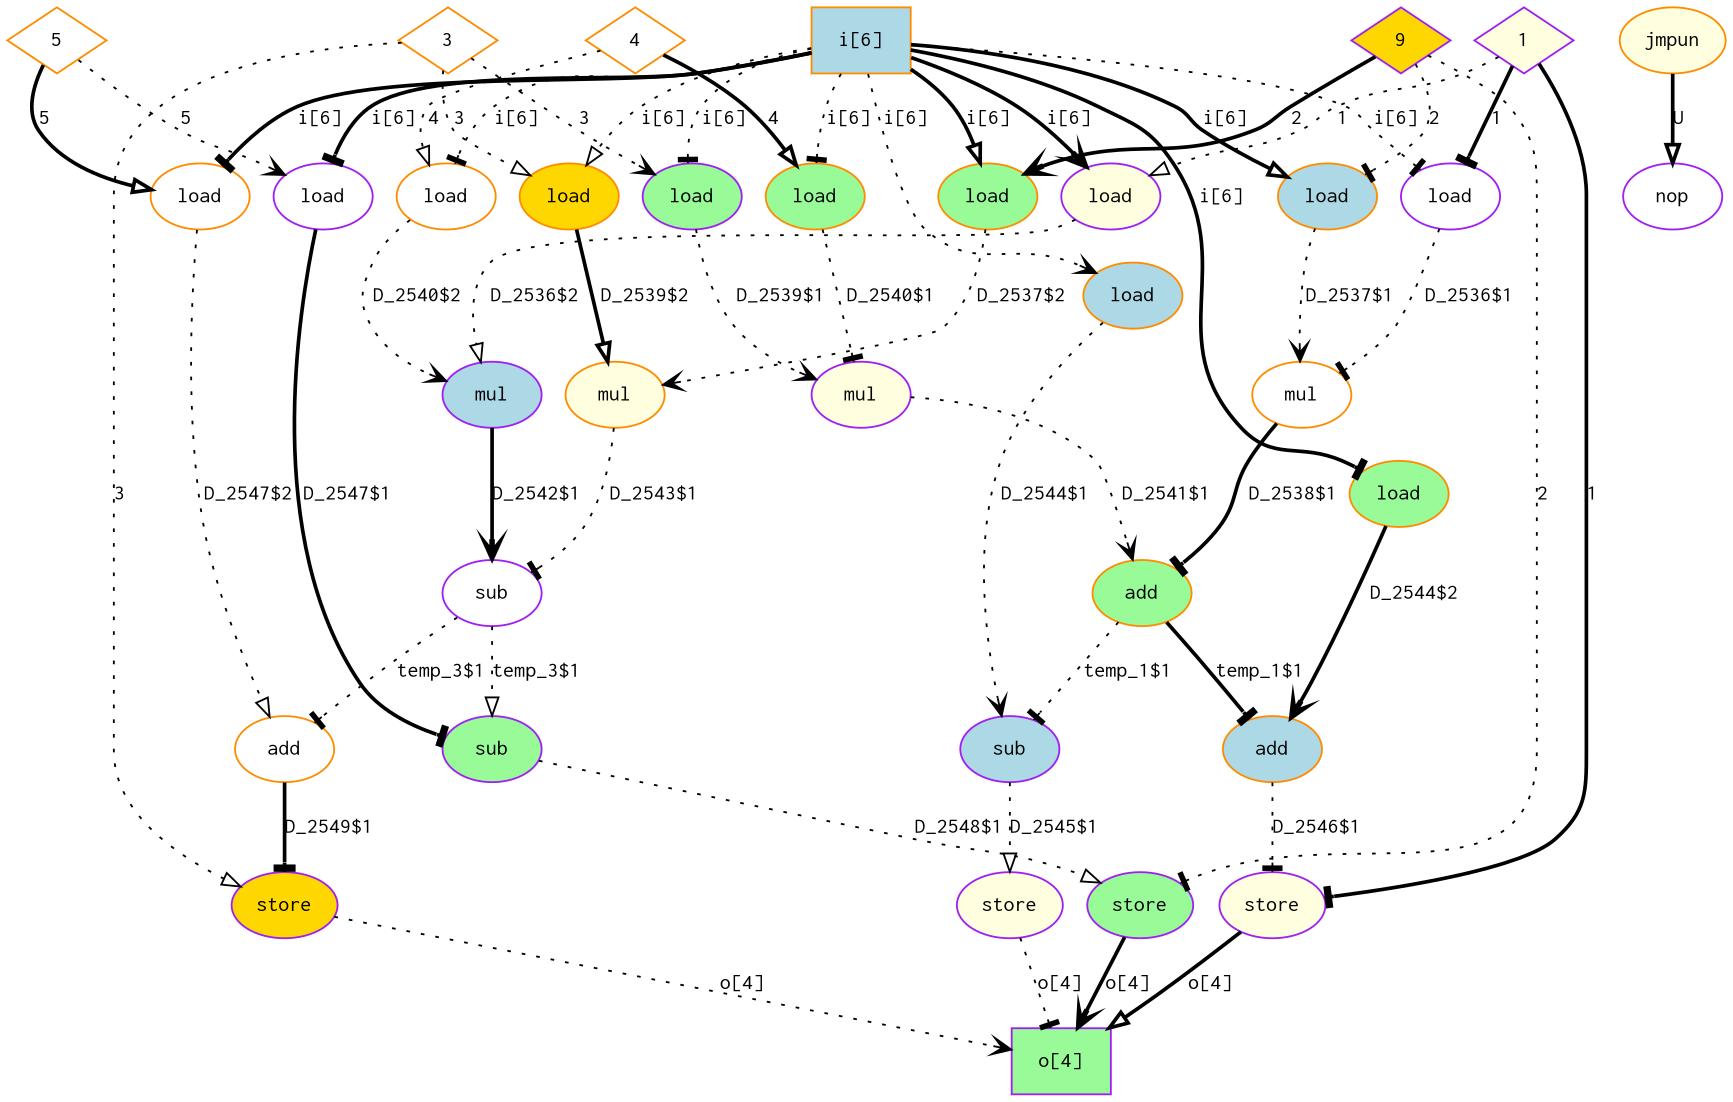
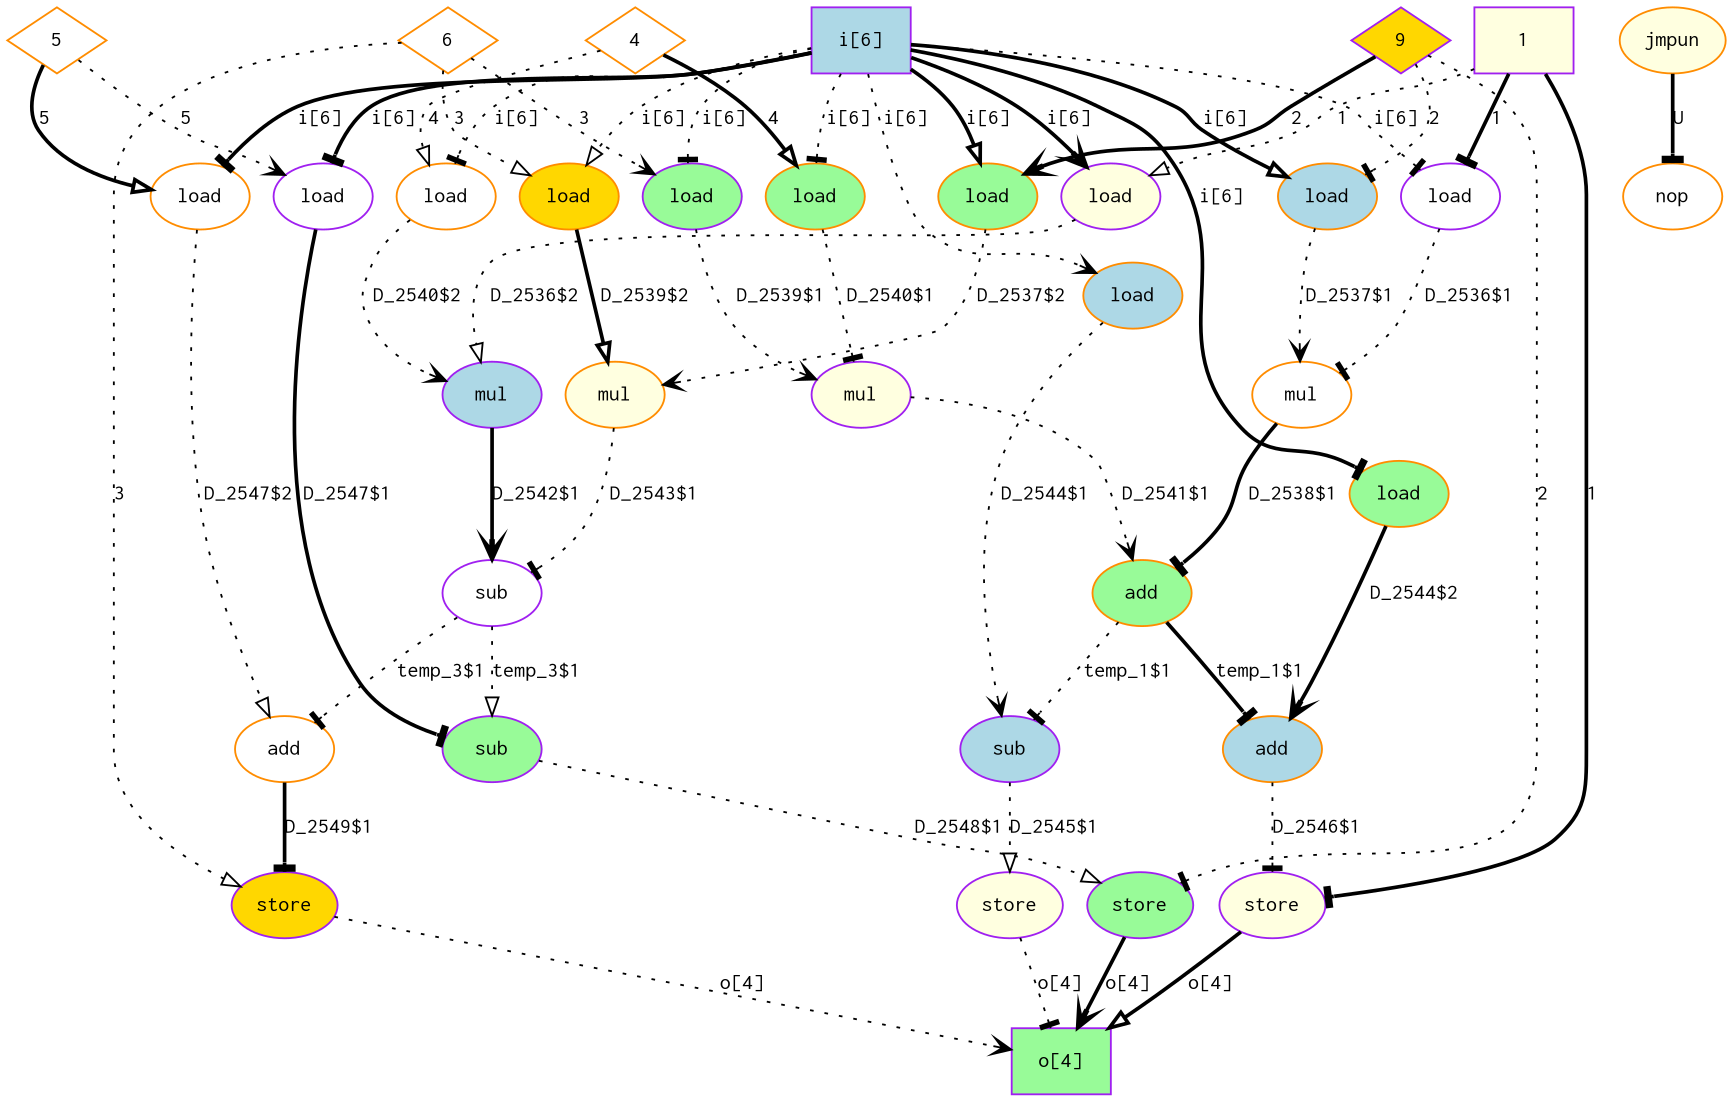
node "3": label "3" -> "6"
node "i[6]": color darkorange -> purple
node "1": shape diamond -> box
edge "jmpun" -> "nop": arrowhead onormal -> tee
node "nop": color purple -> darkorange
